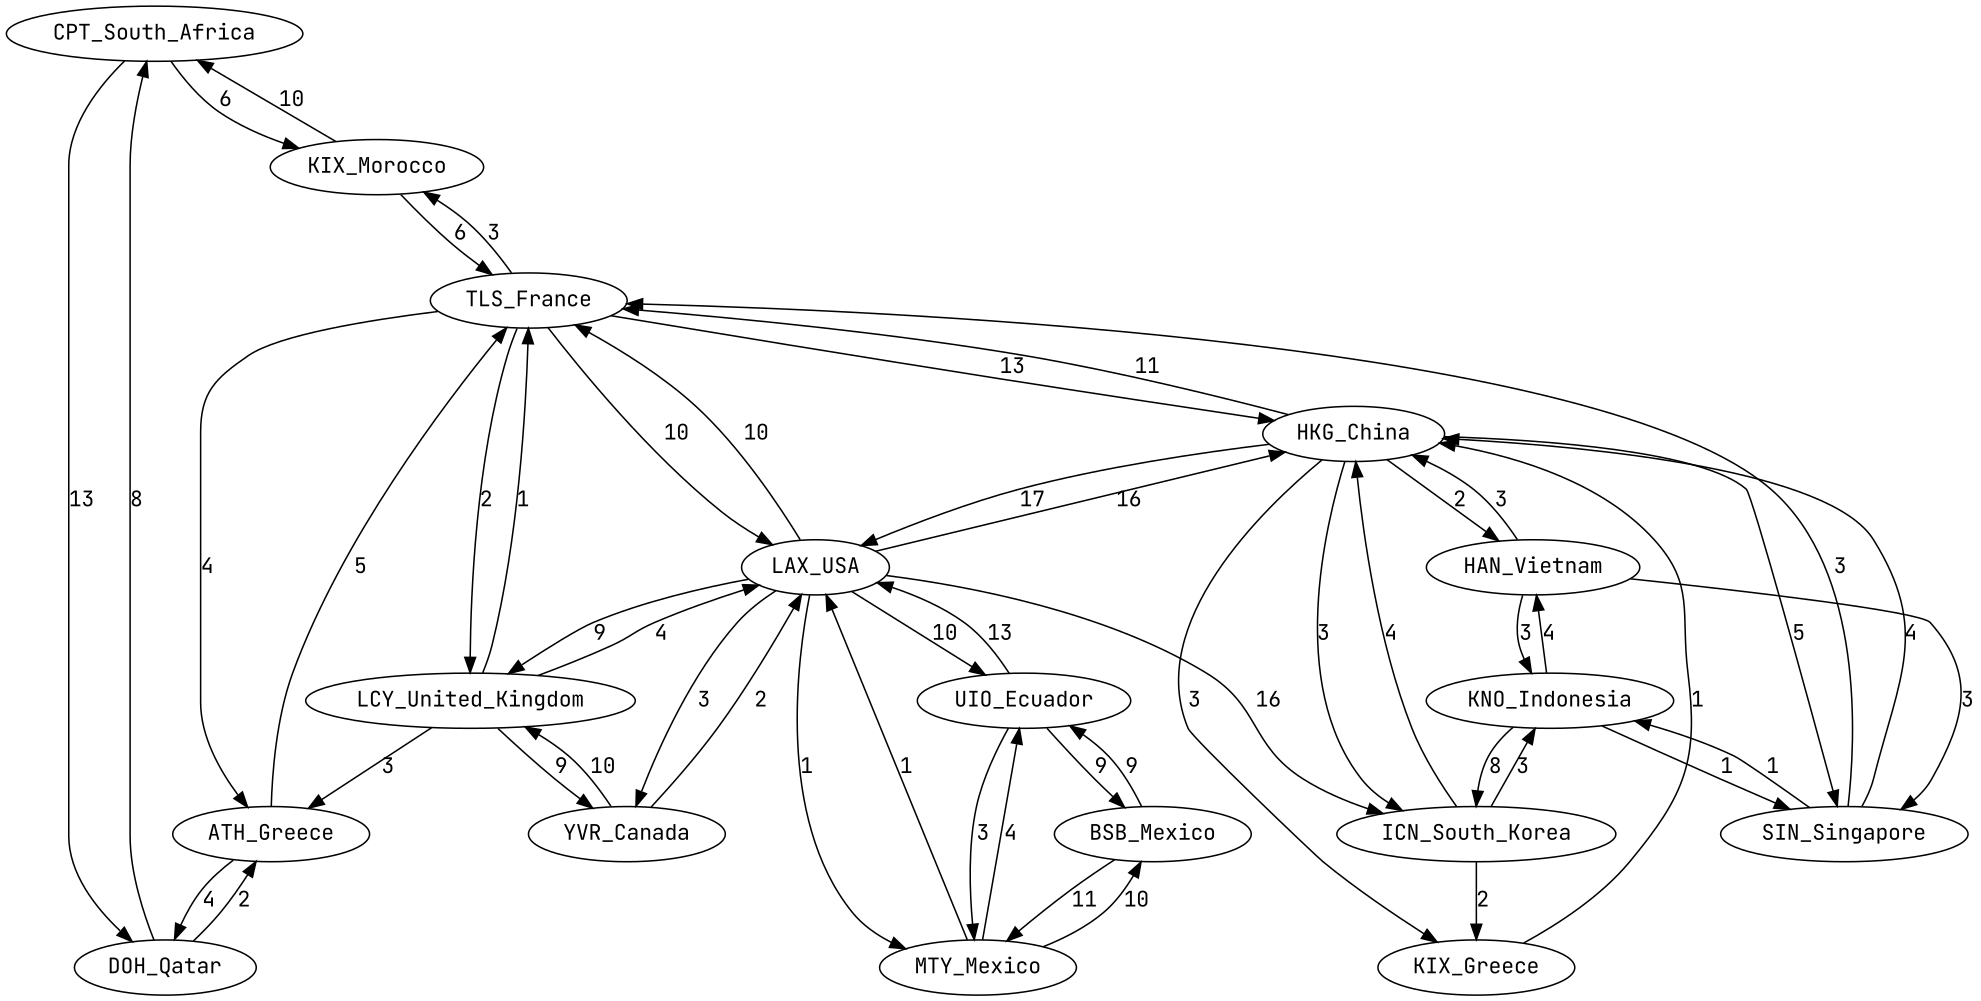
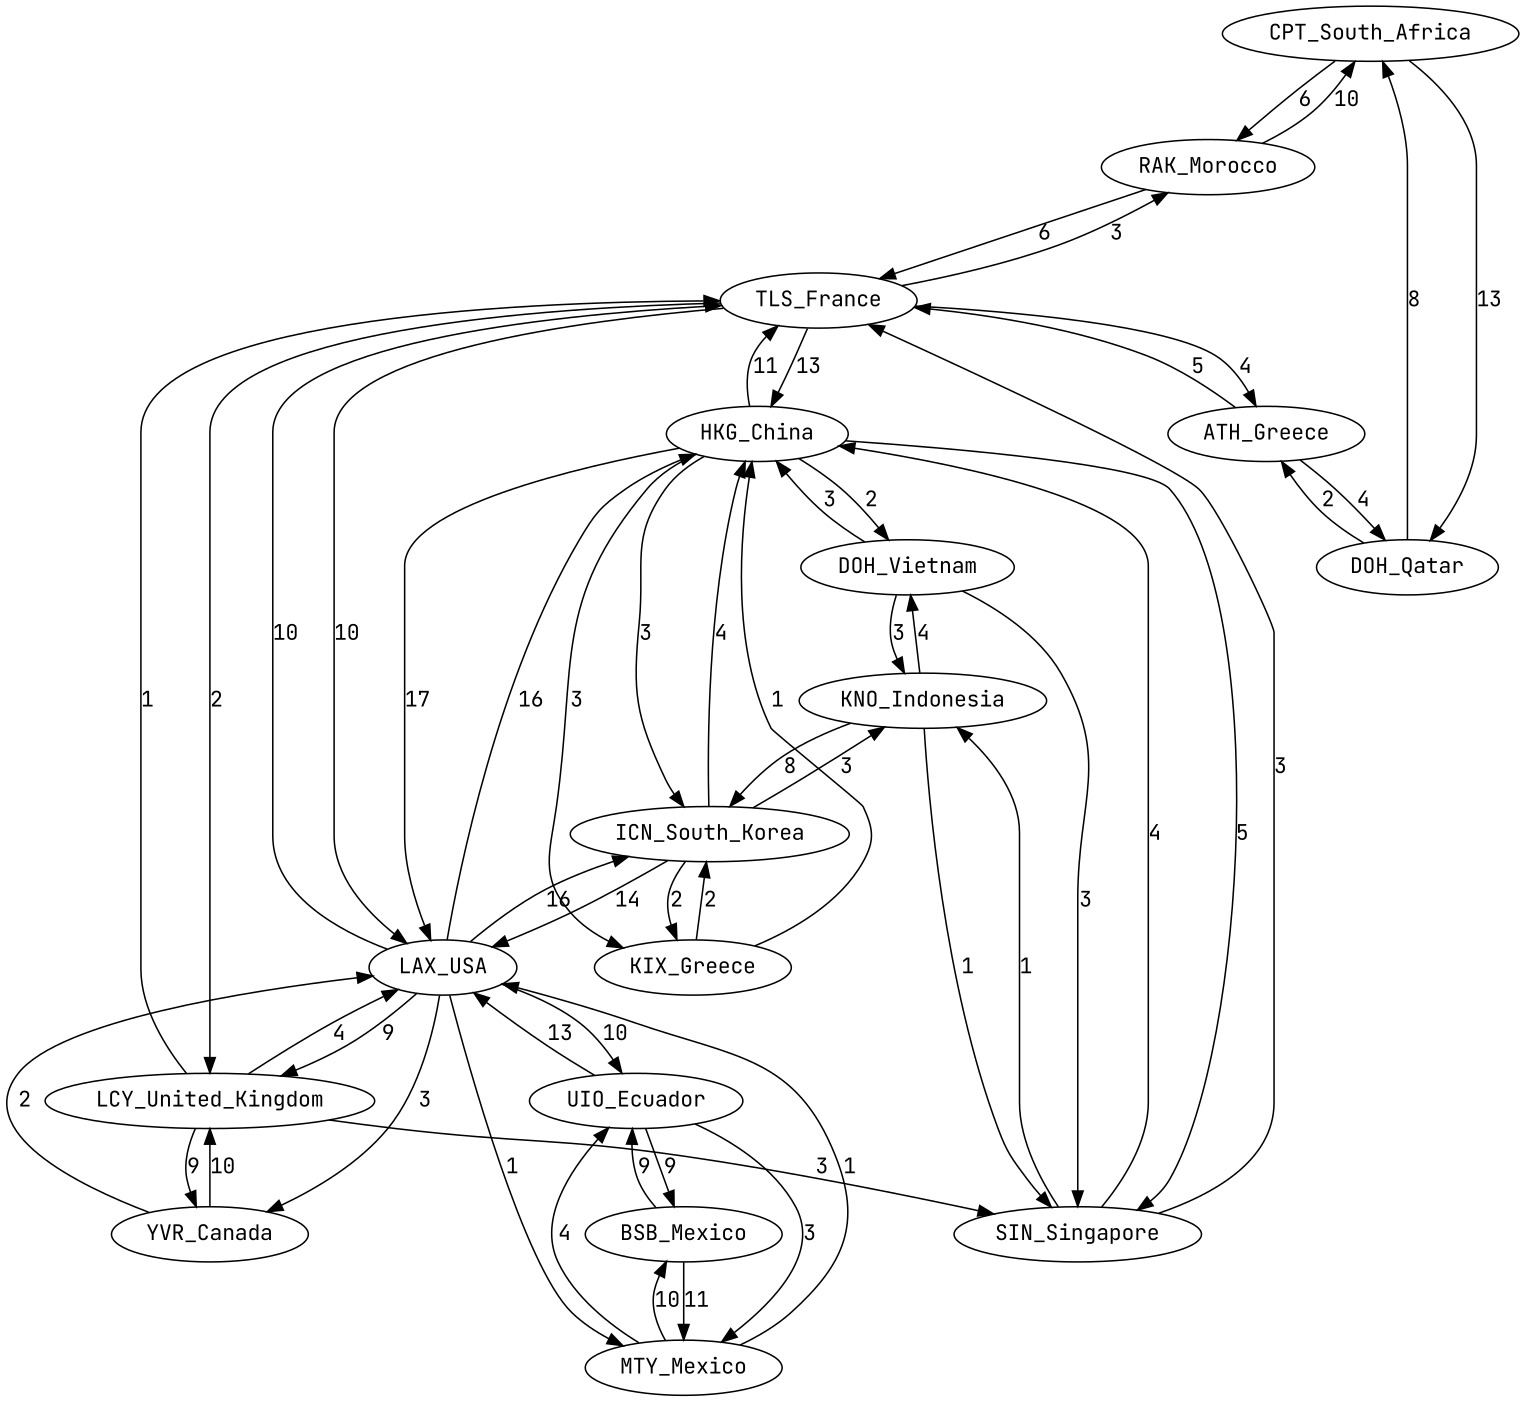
node "KIX_Morocco": label "KIX_Morocco" -> "RAK_Morocco"
node "HAN_Vietnam": label "HAN_Vietnam" -> "DOH_Vietnam"
edge "LCY_United_Kingdom" -> "ATH_Greece": now "LCY_United_Kingdom" -> "SIN_Singapore"
edge "ICN_South_Korea" -> "LAX_USA": added, label "14"
edge "KIX_Greece" -> "ICN_South_Korea": added, label "2"
